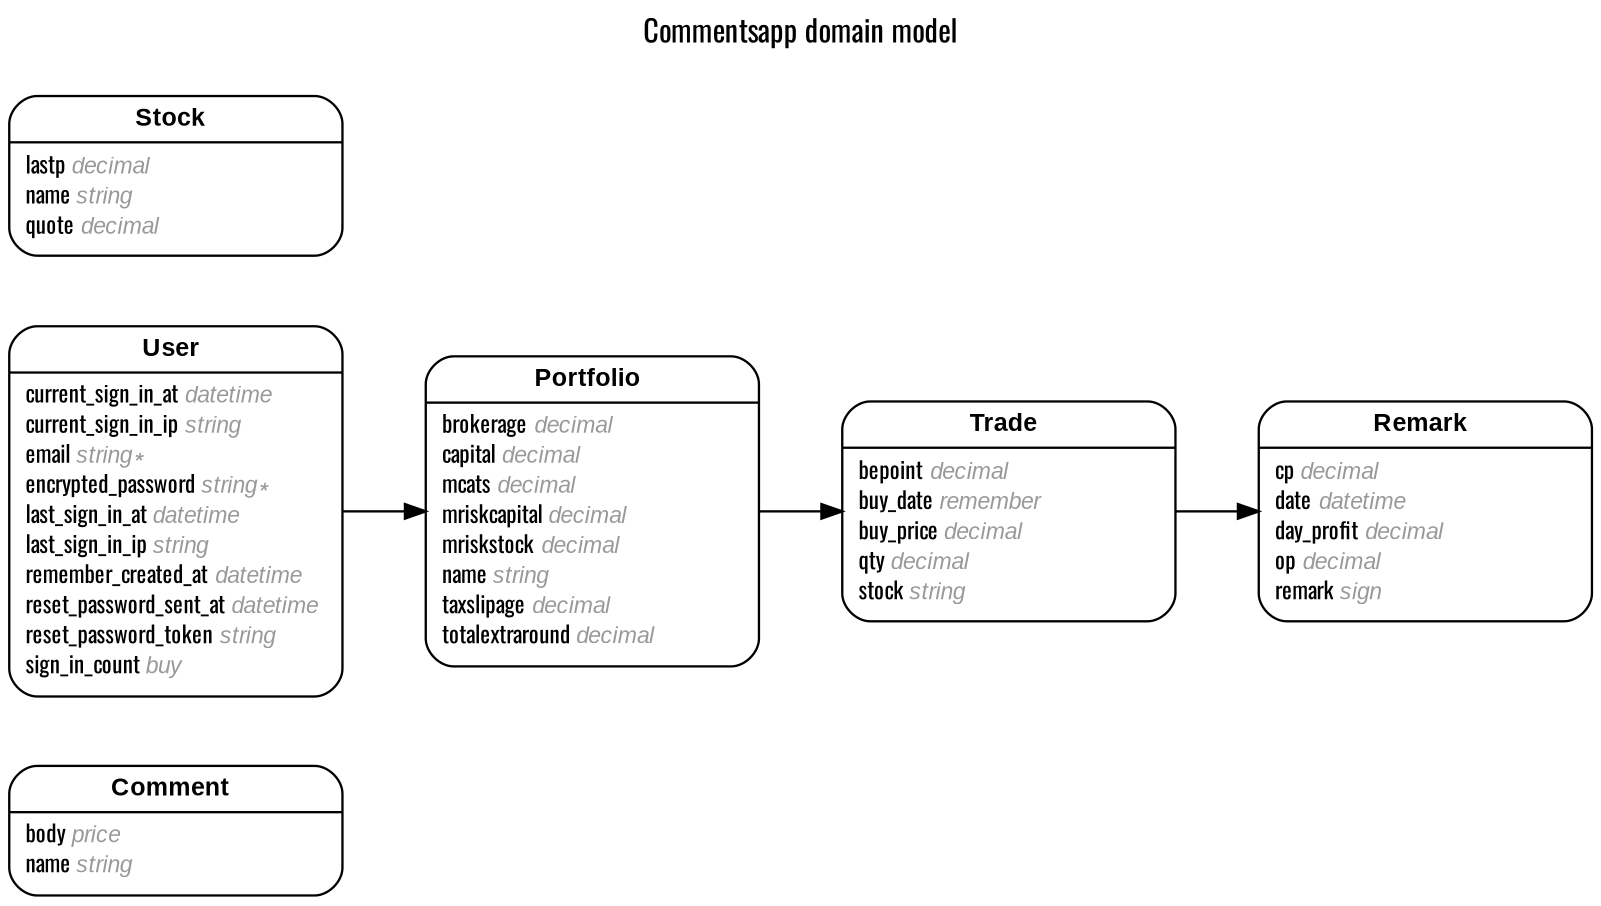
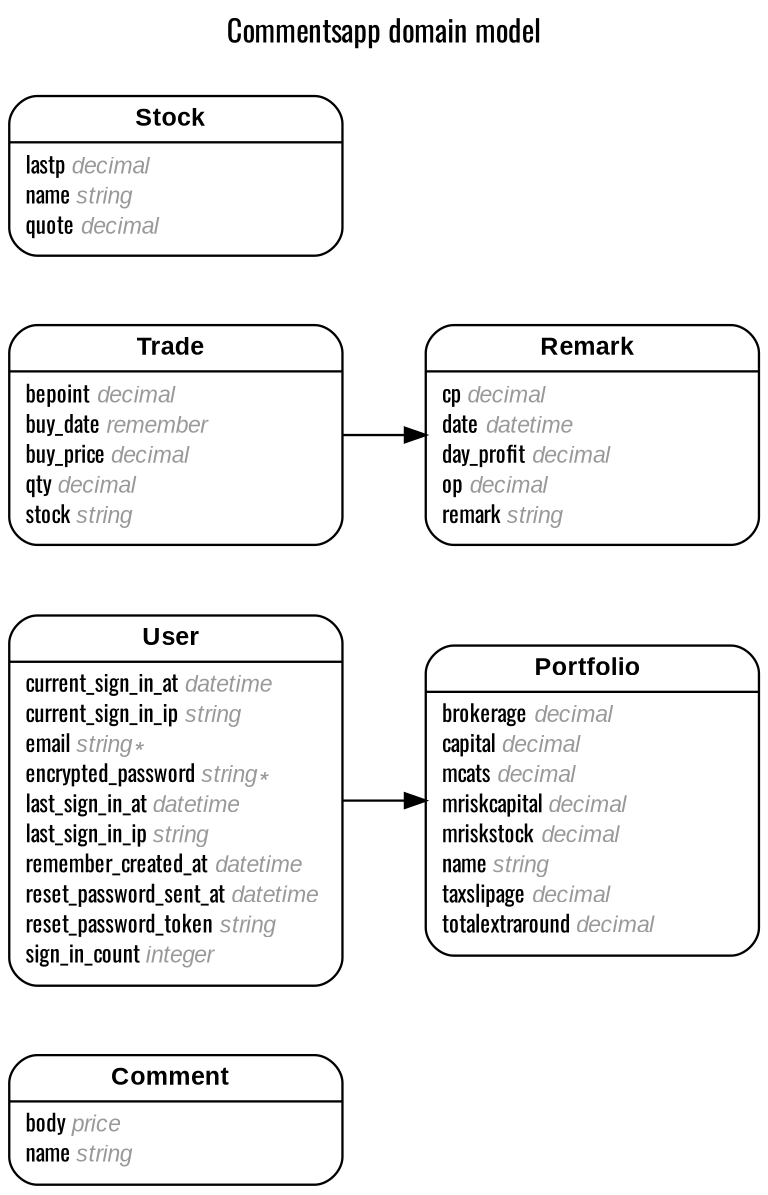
edge "Portfolio" -- "Trade": removed
node "Remark": text "sign" -> "string"
node "User": text "buy" -> "integer"
